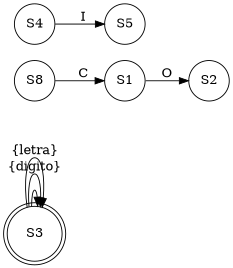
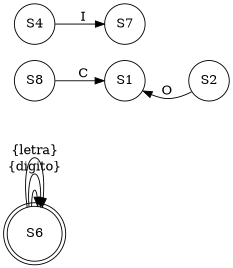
node "S5": label "S5" -> "S7"
edge "S1" -> "S2": reversed
node "S3": label "S3" -> "S6"
